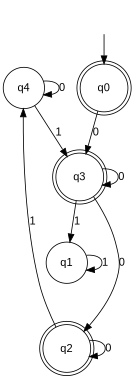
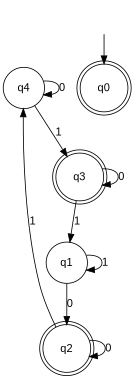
edge "q0" -> "q3": removed, label "0"
edge "q3" -> "q2": now "q1" -> "q2"
